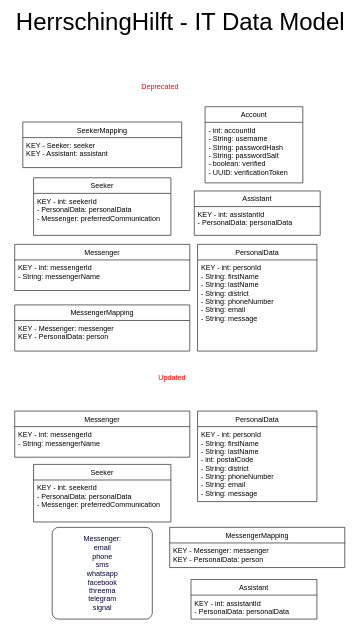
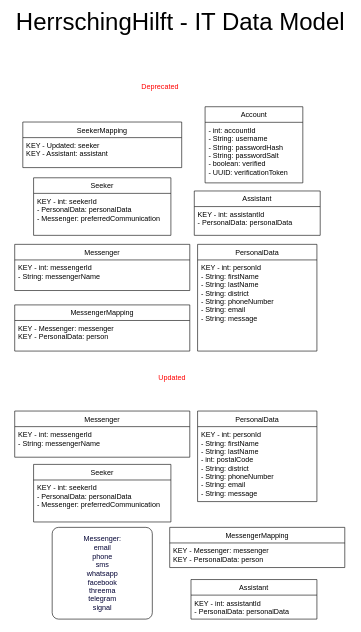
node "KEY - Seeker: seeker KEY - Assistant: assistant": label "KEY - Seeker: seeker KEY - Assistant: assistant" -> "KEY - Updated: seeker KEY - Assistant: assistant"
